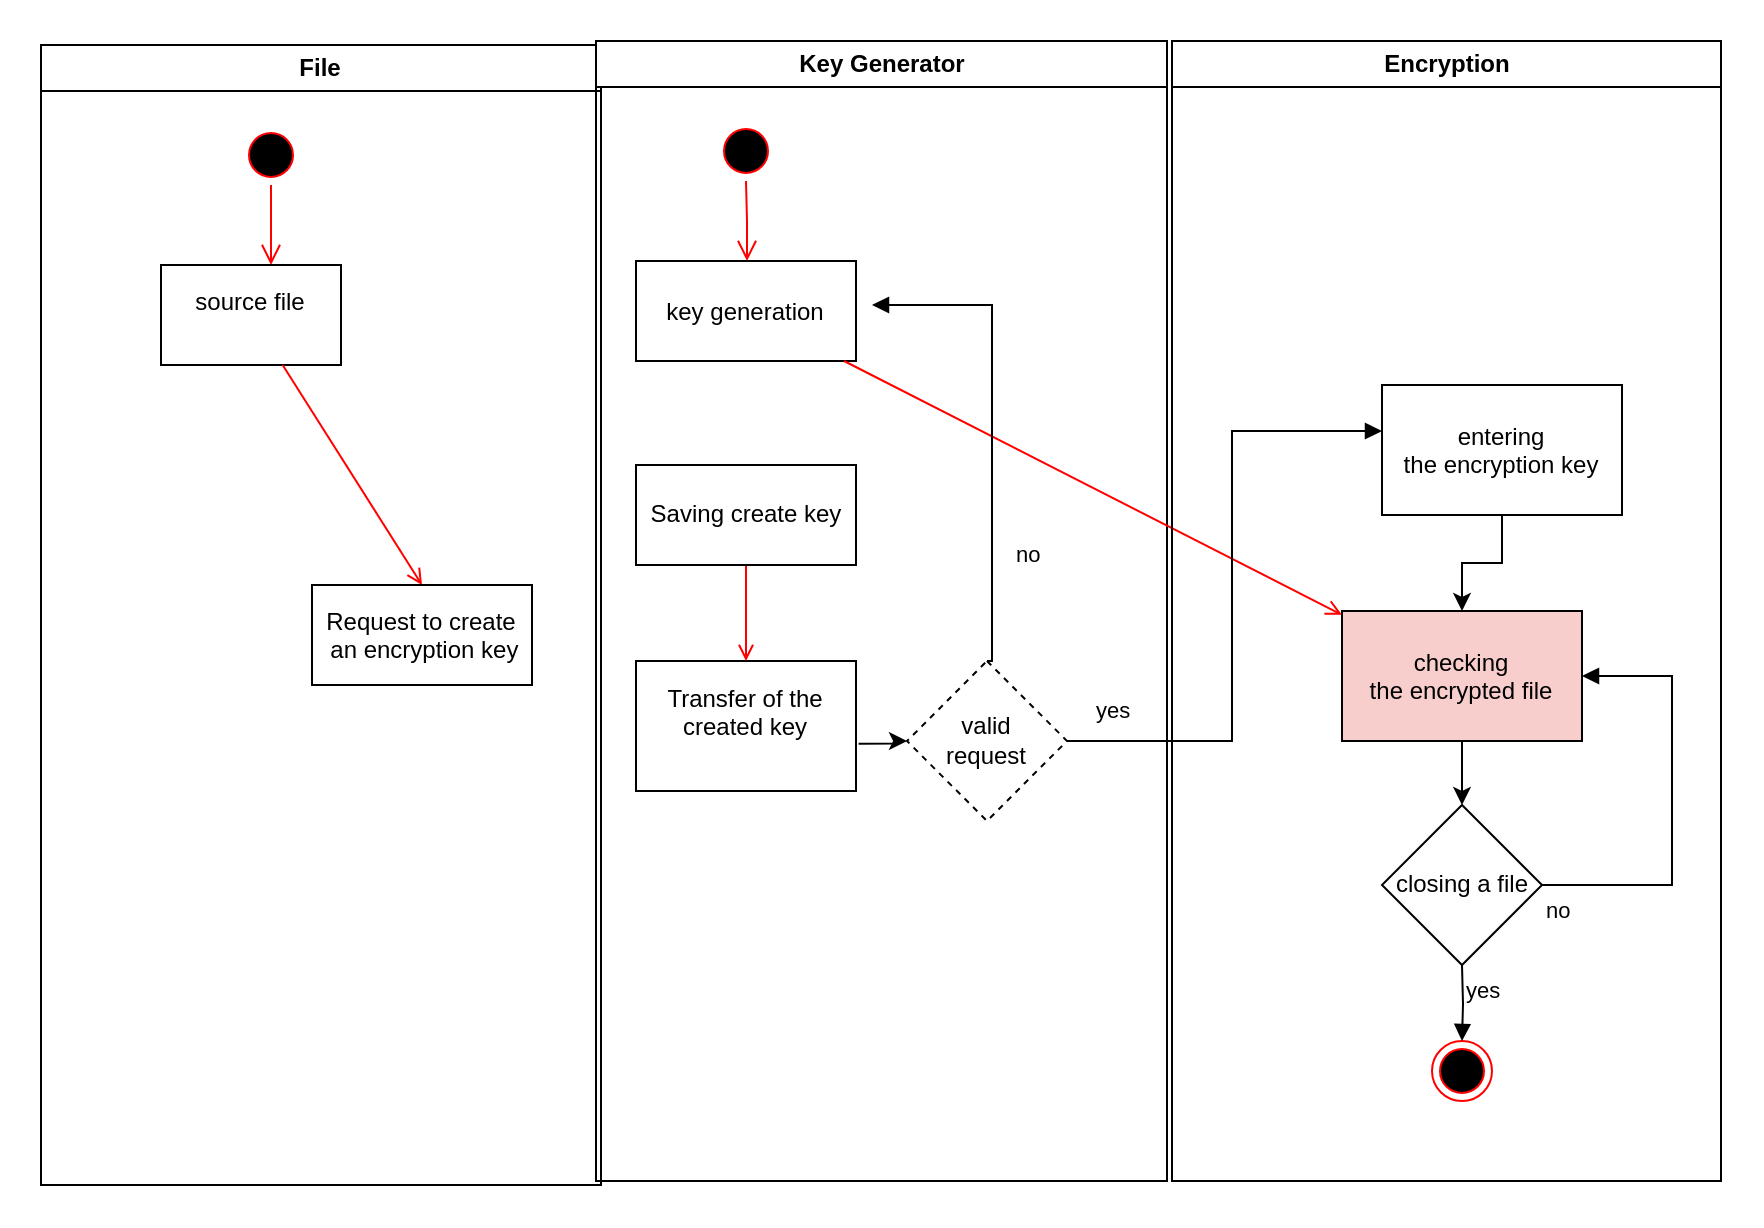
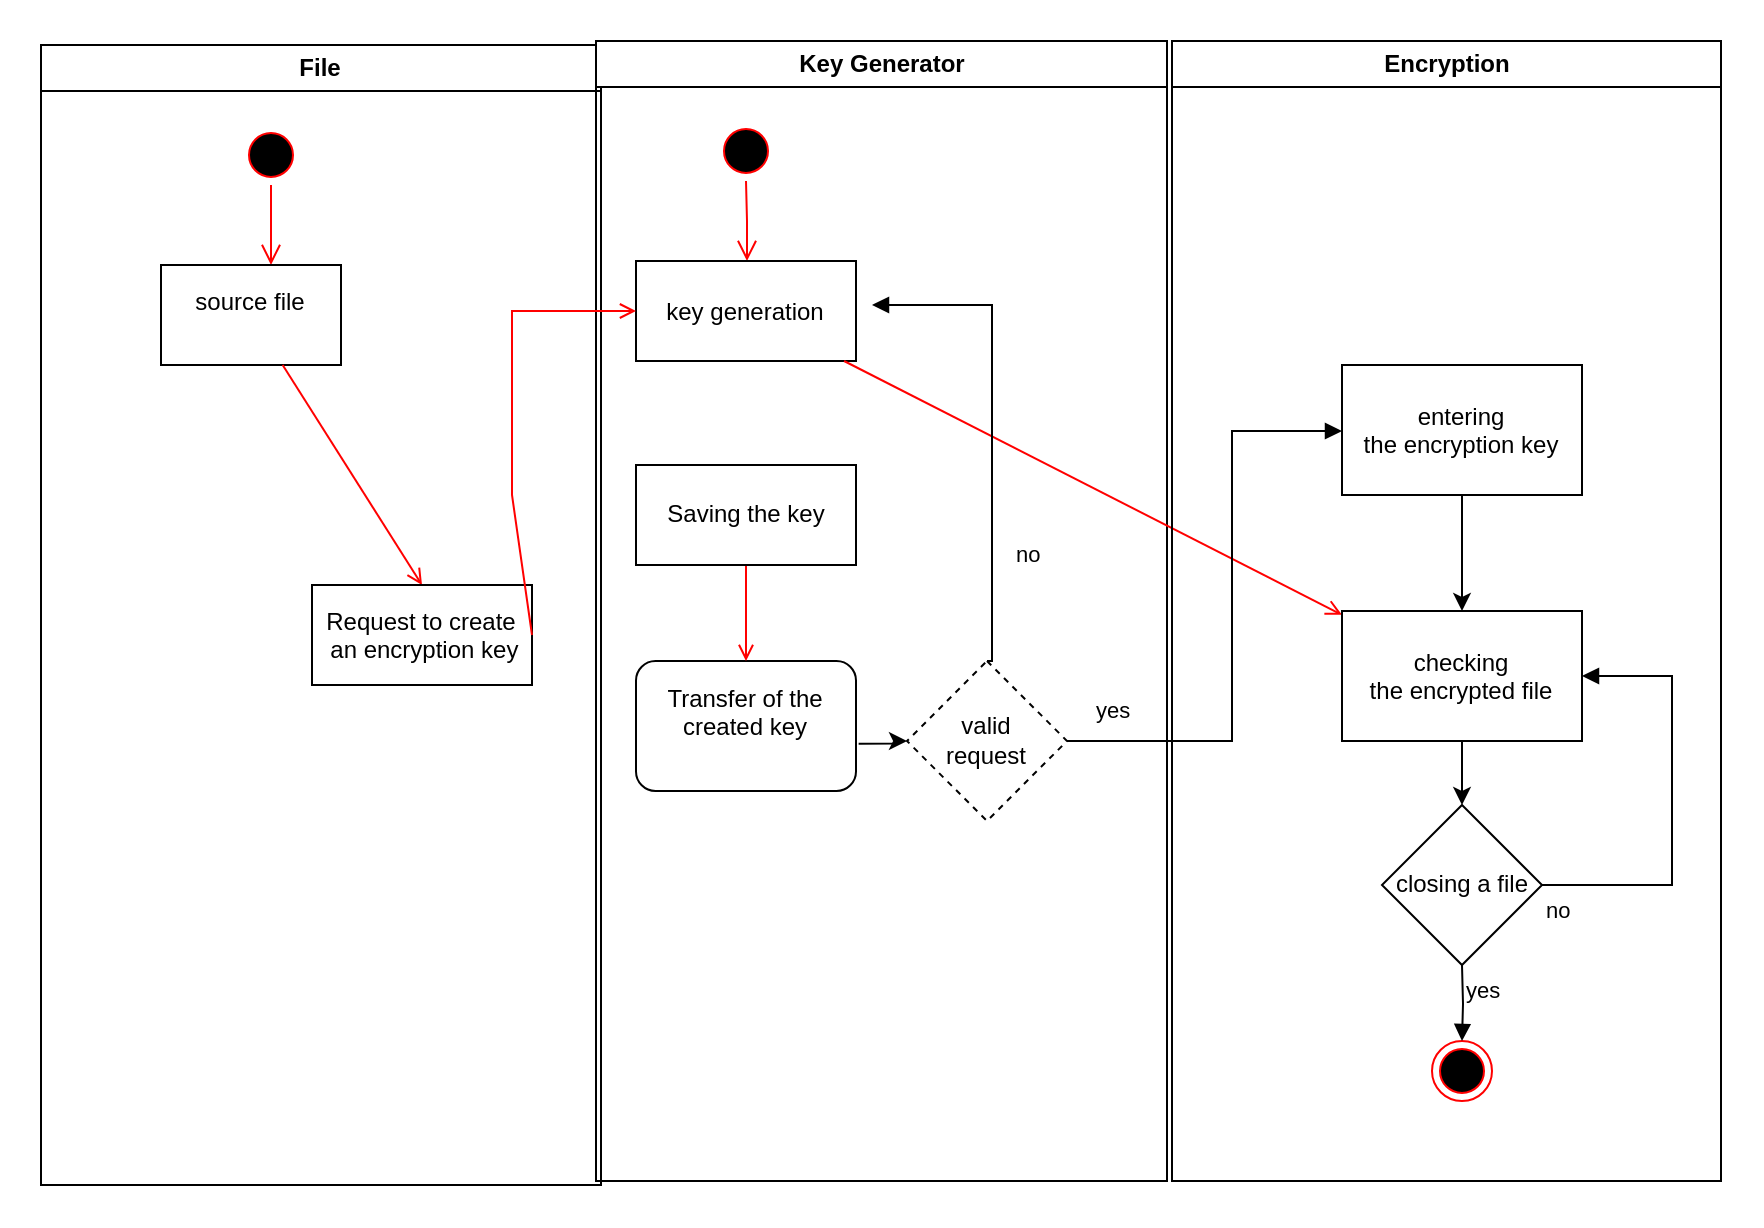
edge "Request to create an encryption key" -> "key generation": added
node "entering the encryption key": moved (1502, 450) -> (1462, 430)
node "Saving create key": label "Saving create key" -> "Saving the key"
node "checking the encrypted file": fillcolor #f8cecc -> #ffffff
node "Transfer of the created key": shape rectangle -> rounded rectangle
